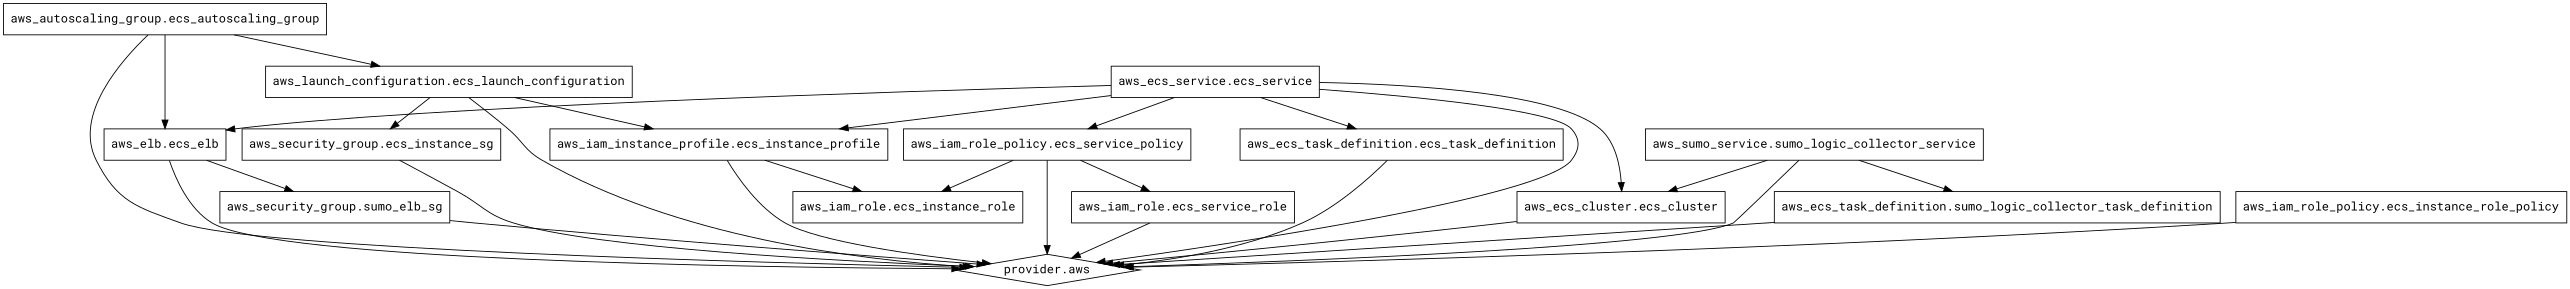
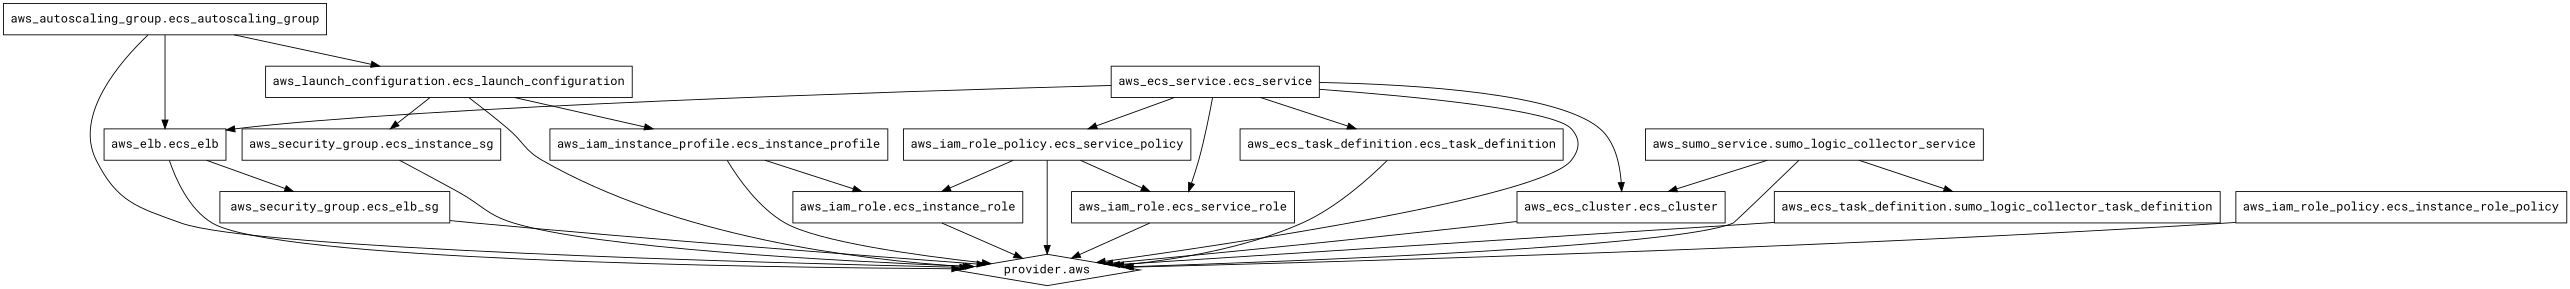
edge "aws_ecs_service.ecs_service" -> "aws_iam_instance_profile.ecs_instance_profile": now "aws_ecs_service.ecs_service" -> "aws_iam_role.ecs_service_role"
node "aws_security_group.sumo_elb_sg": label "aws_security_group.sumo_elb_sg" -> "aws_security_group.ecs_elb_sg"
edge "aws_iam_role.ecs_instance_role" -> "provider.aws": added
